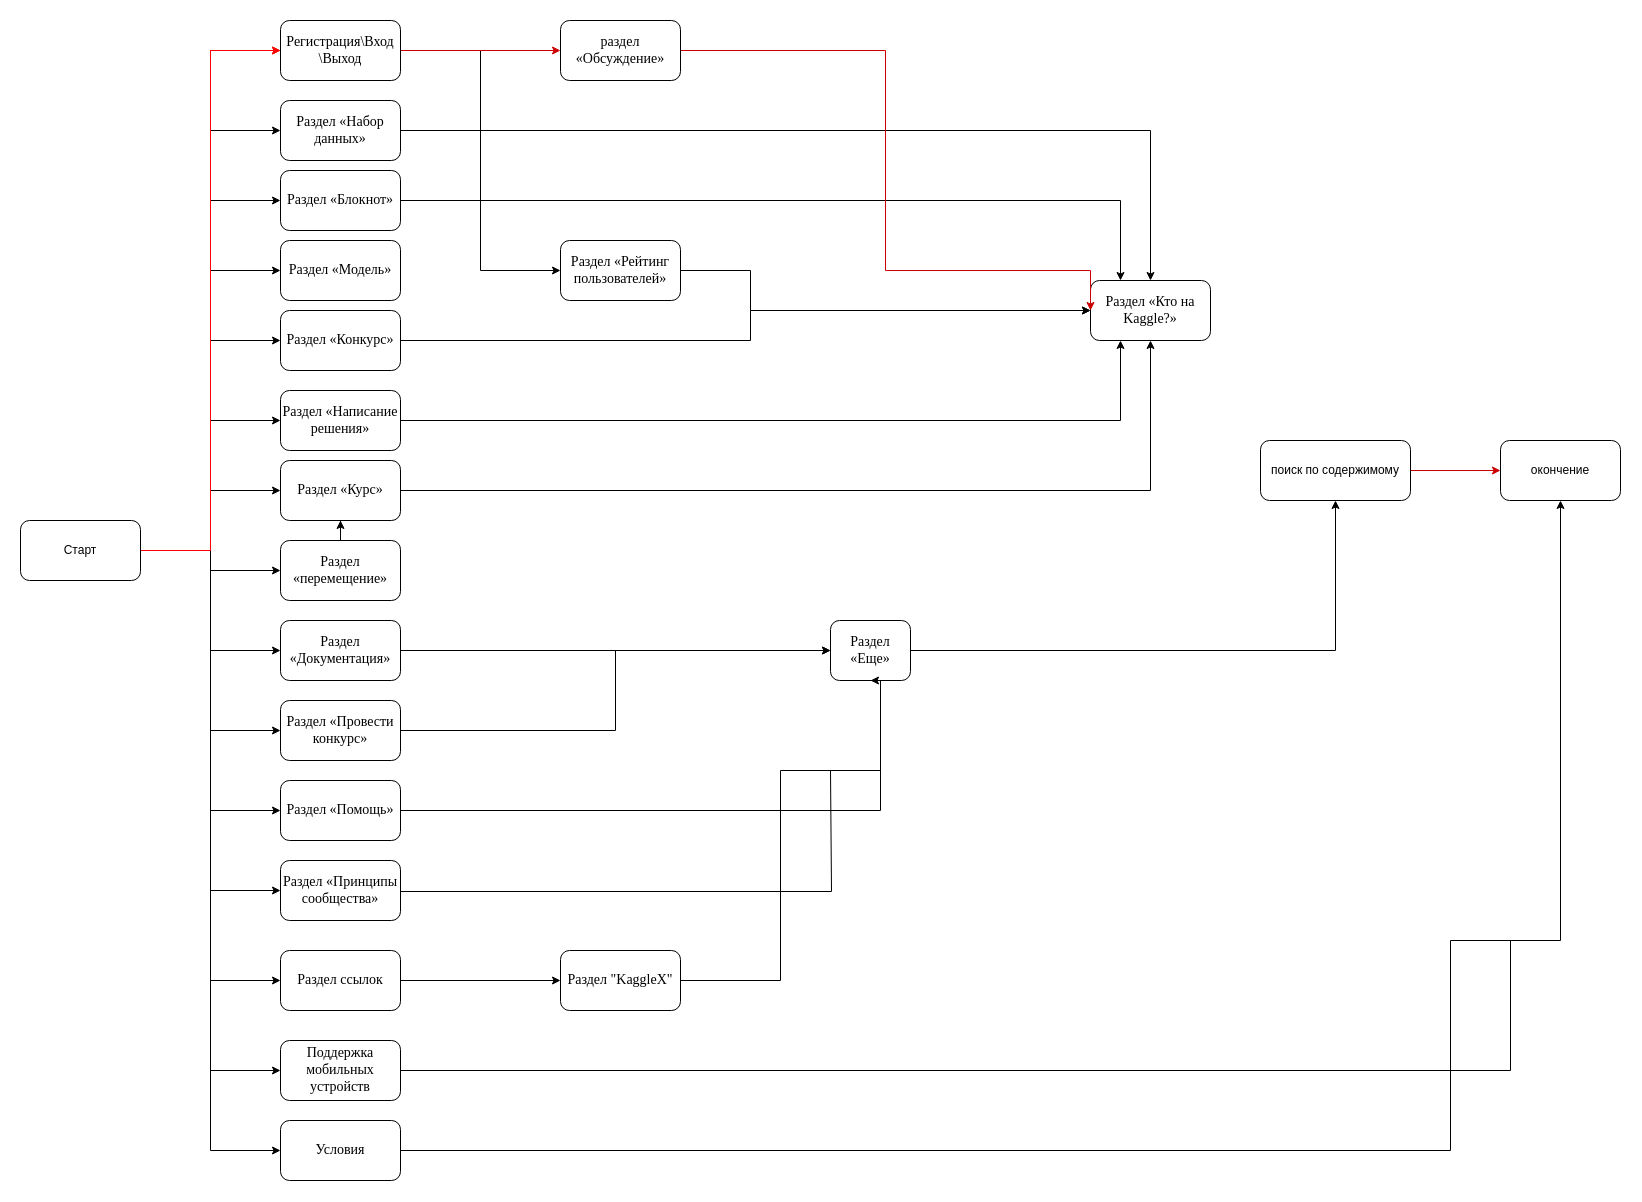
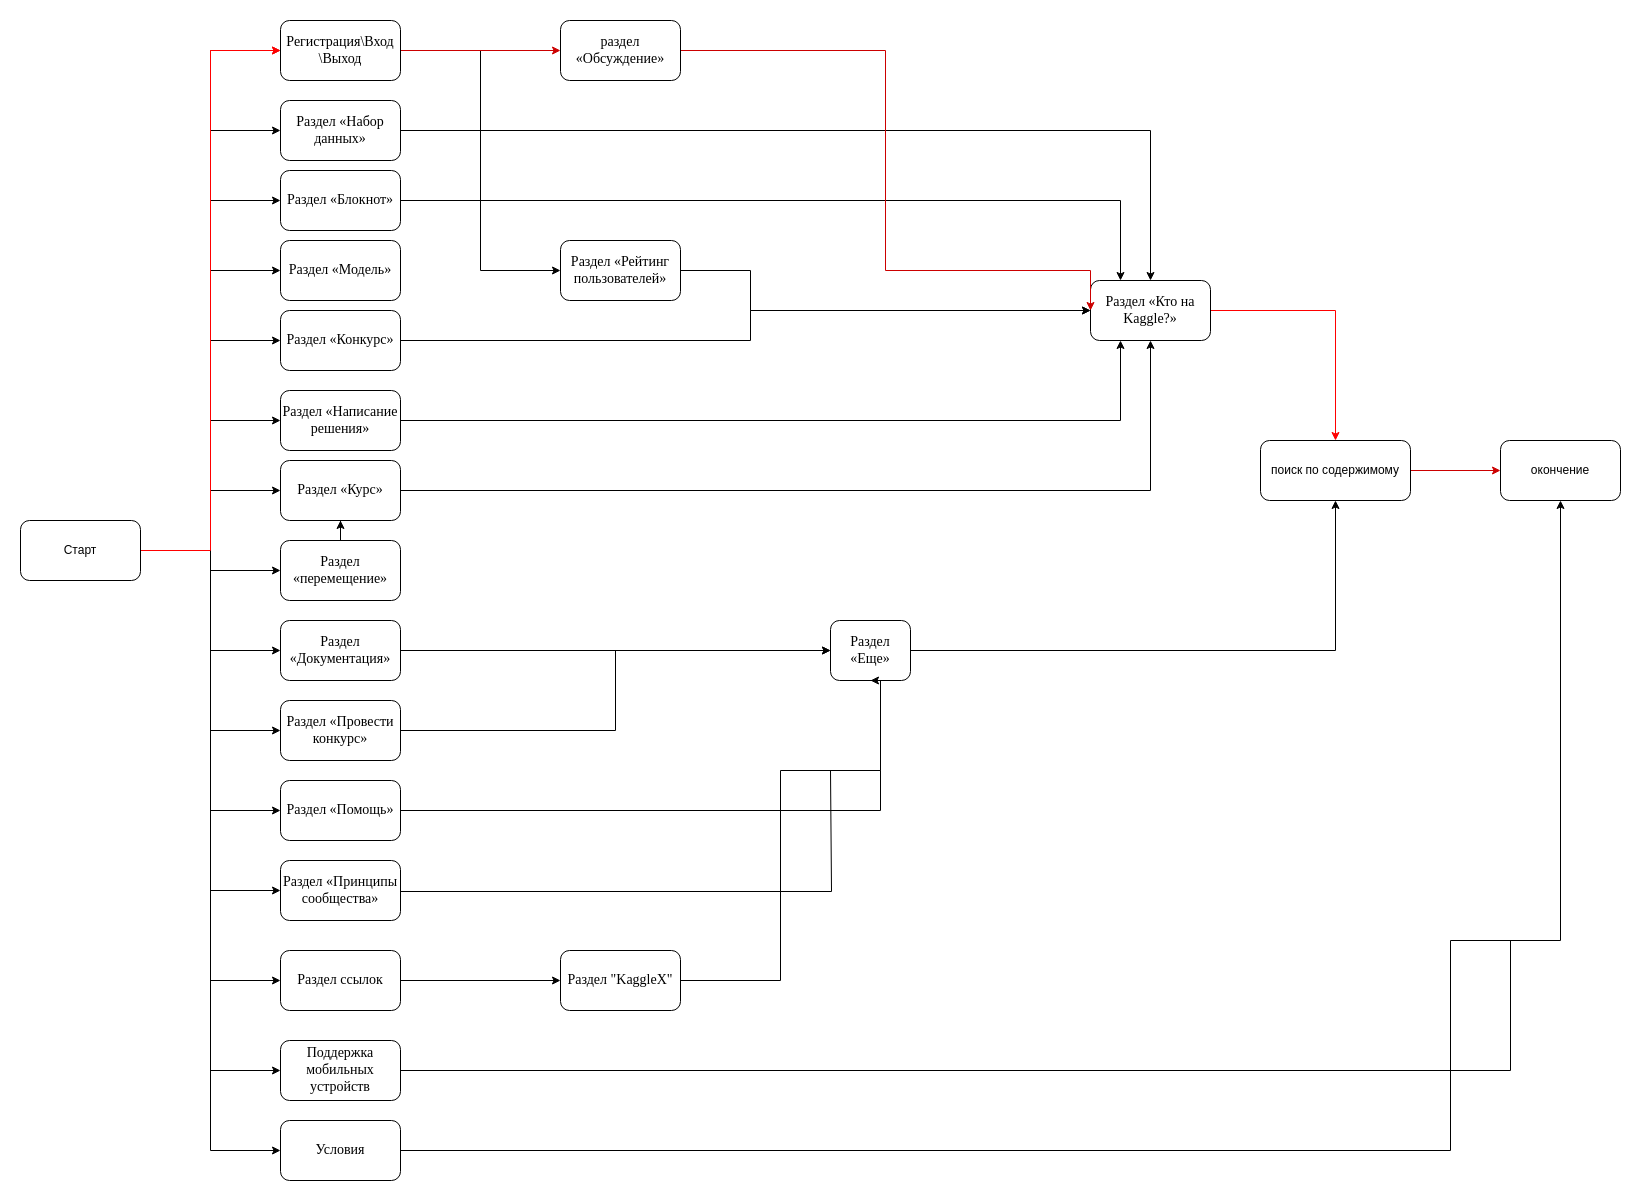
edge "Раздел «Кто на Kaggle?»" -> "поиск по содержимому": added
